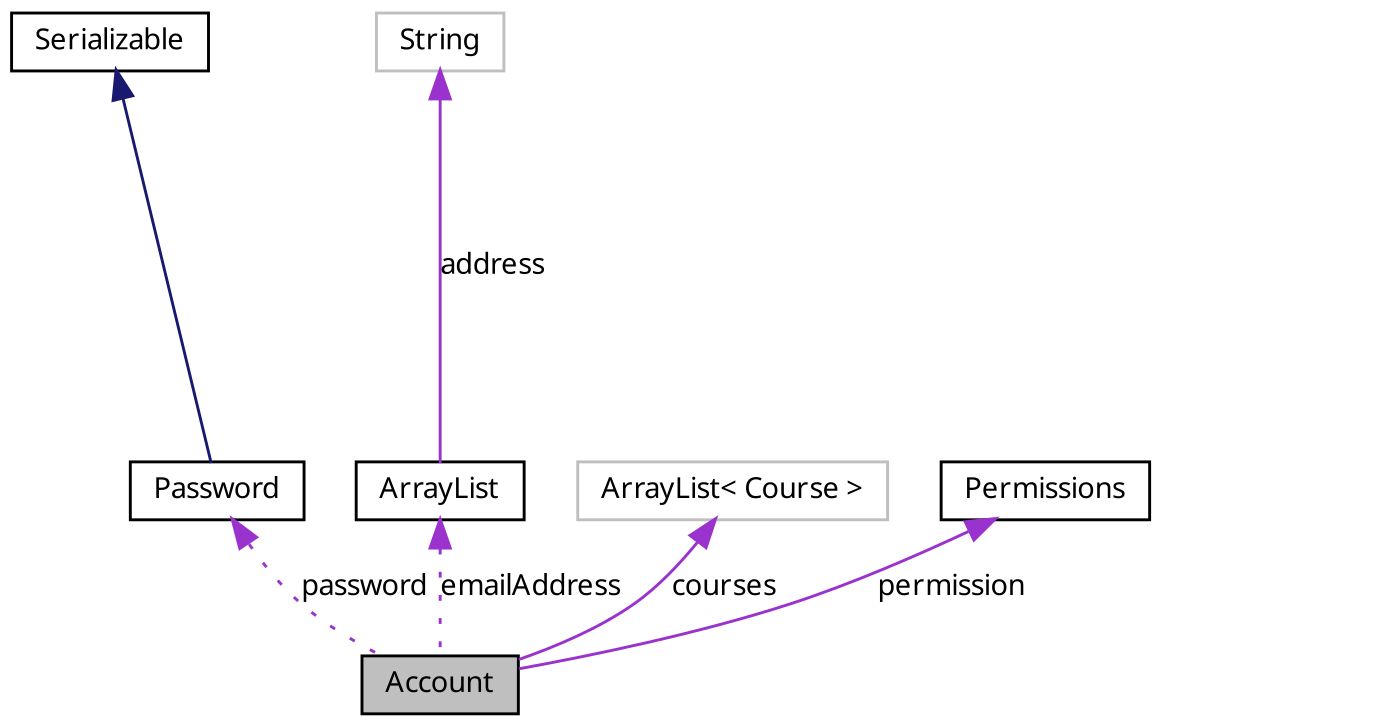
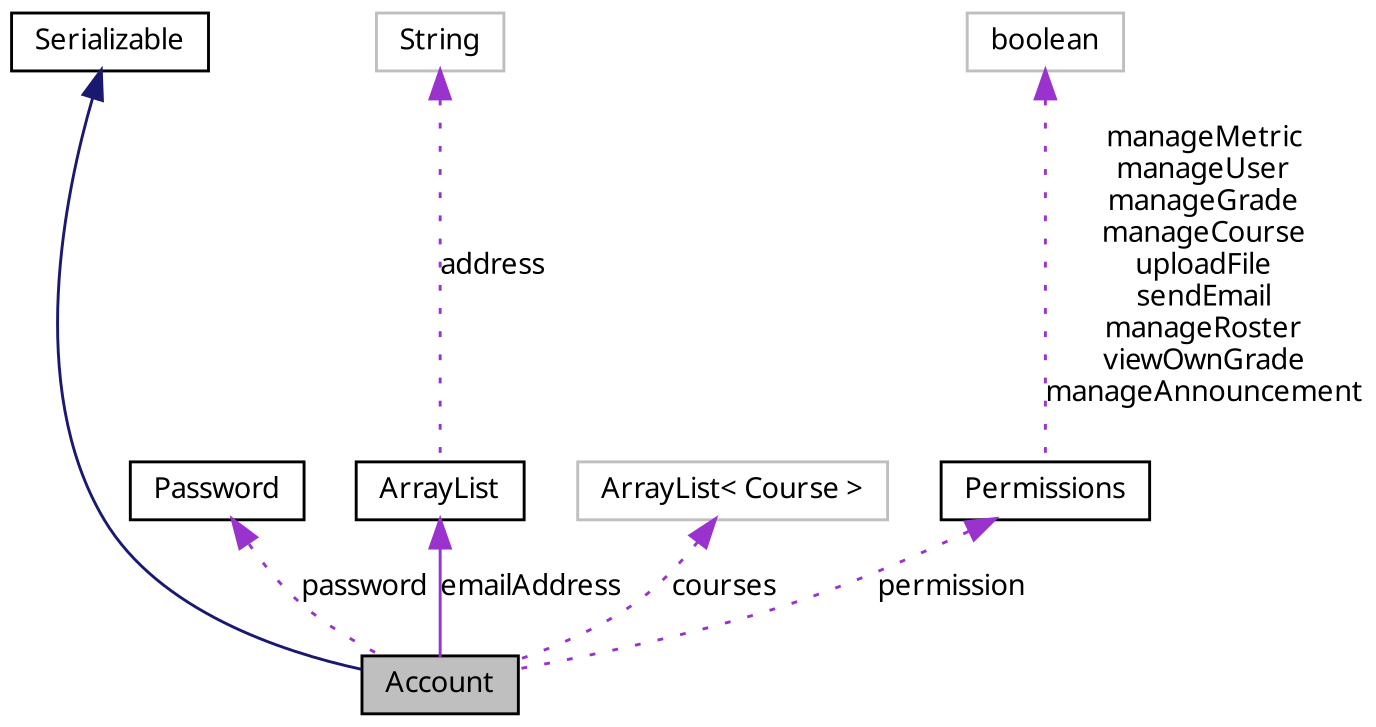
node "boolean": added
edge "Password" -> "Serializable": now "Account" -> "Serializable"
edge "ArrayList" -> "String": style solid -> dotted
edge "Account" -> "ArrayList": style dotted -> solid
edge "Account" -> "ArrayList< Course >": style solid -> dotted
edge "Account" -> "Permissions": style solid -> dotted
